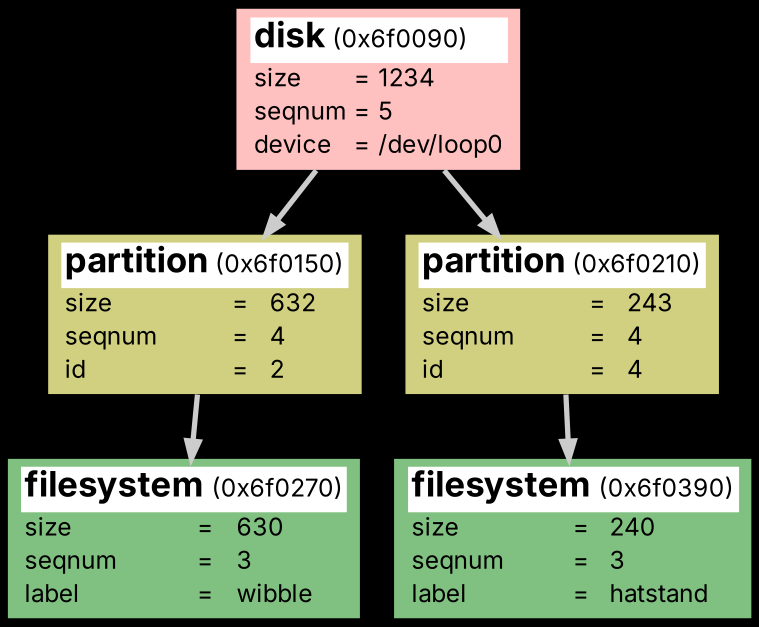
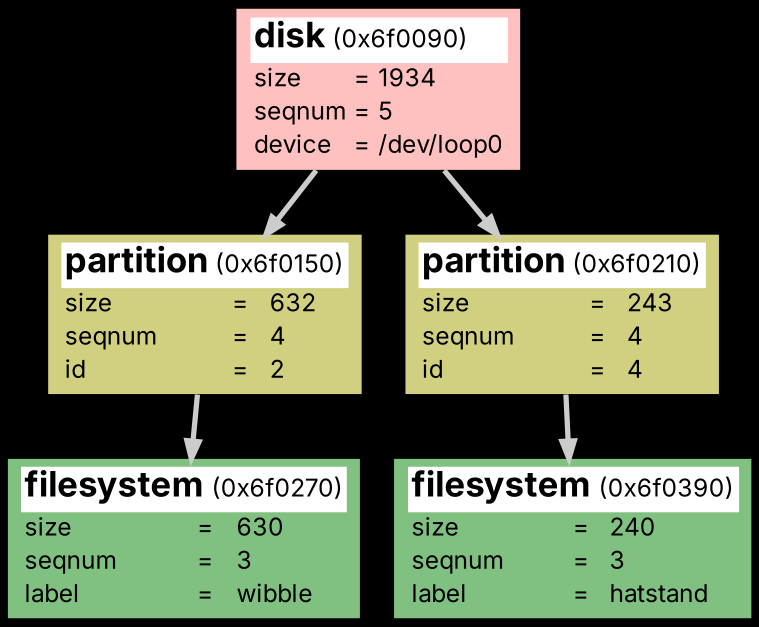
node "disk": text "1234" -> "1934"
